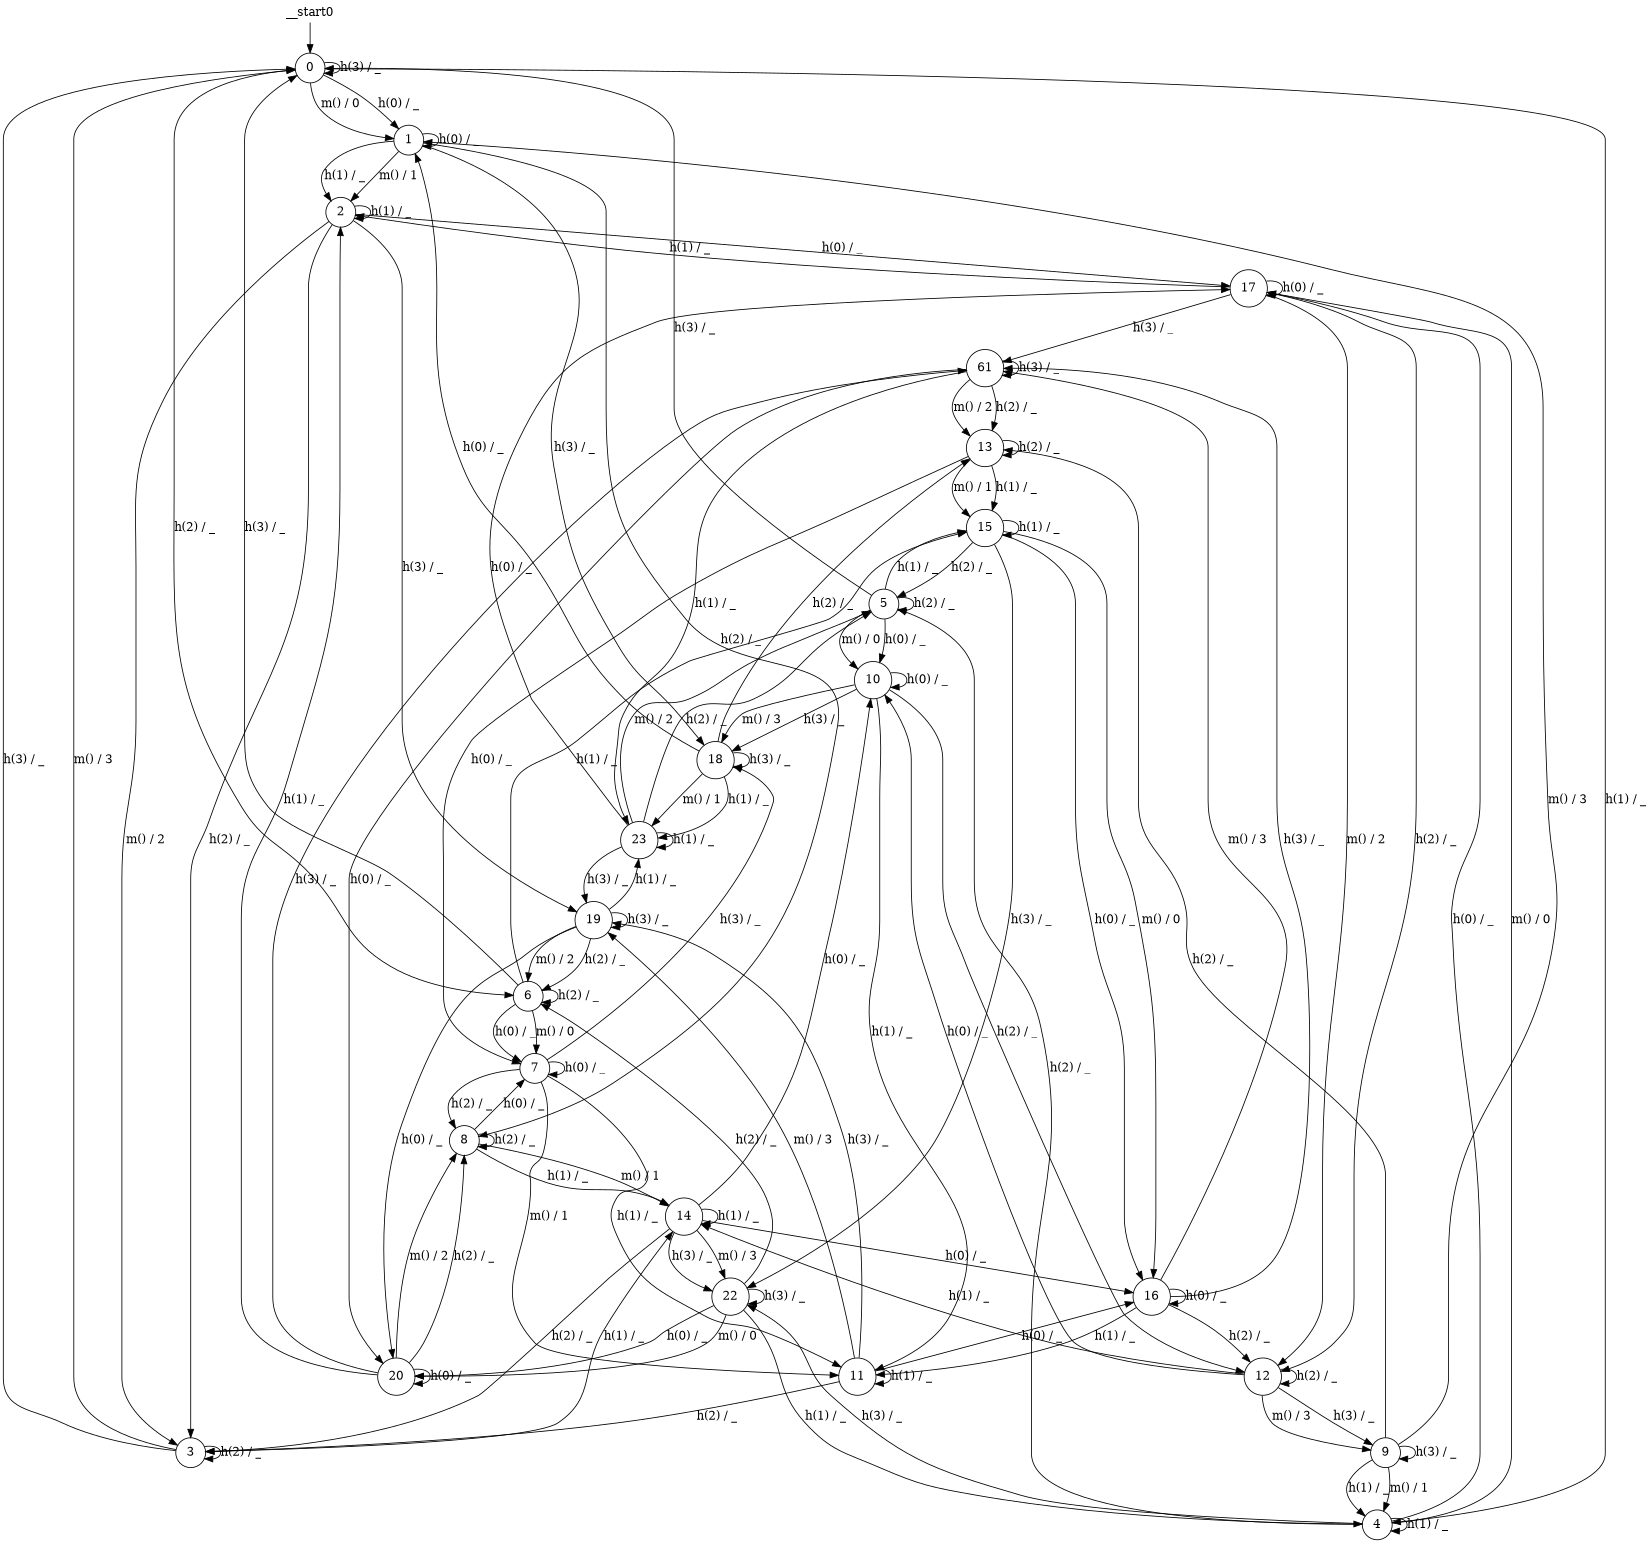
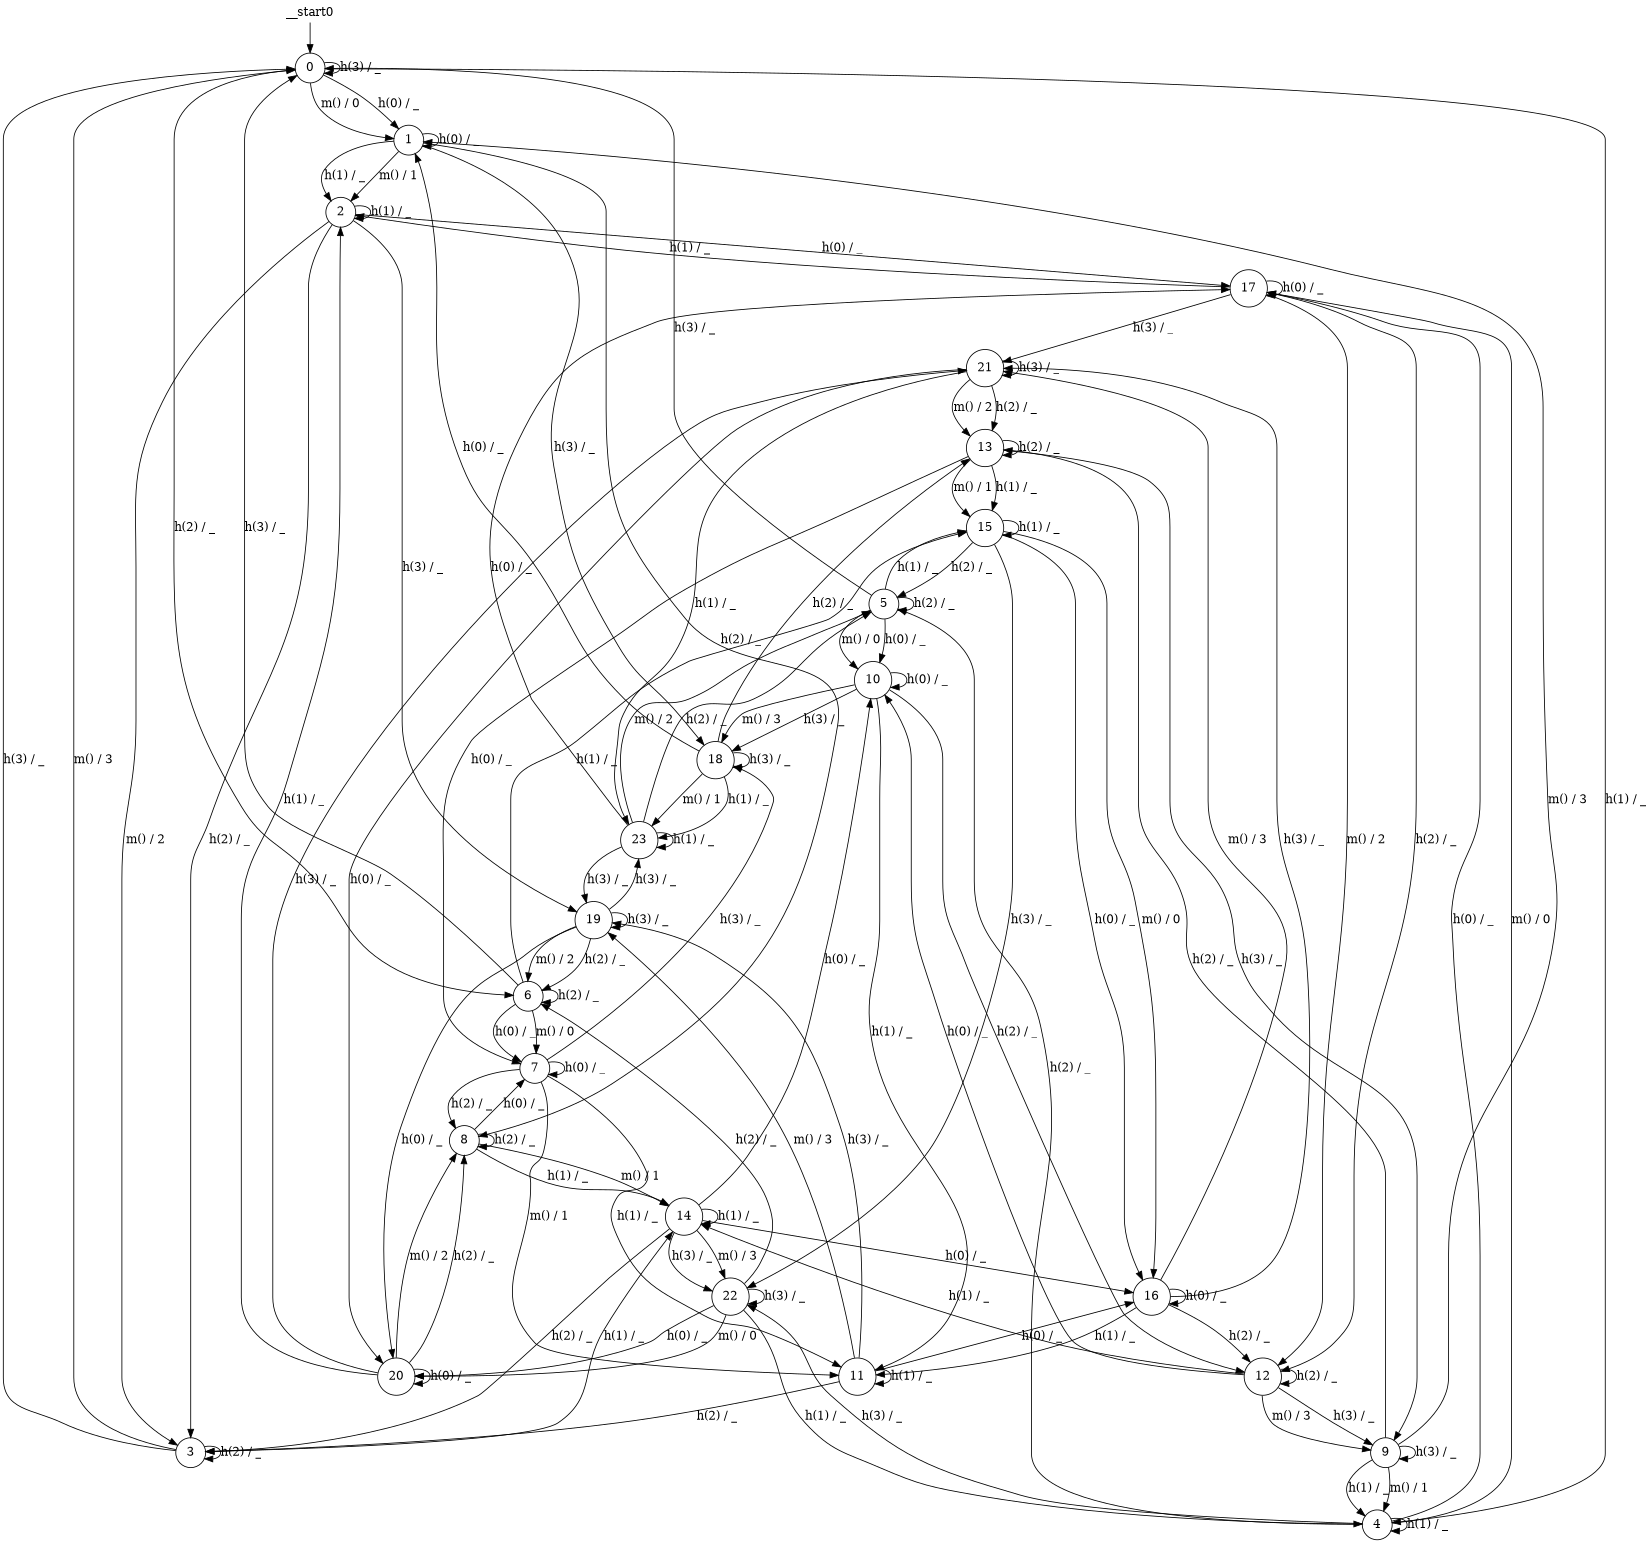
node "61": label "61" -> "21"
edge "19" -> "23": label "h(1) / _" -> "h(3) / _"
edge "13" -> "9": added, label "h(3) / _"
